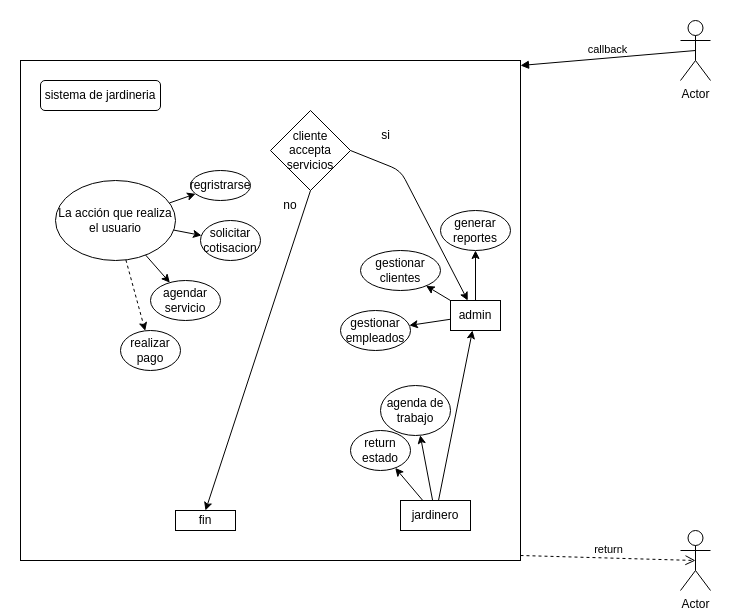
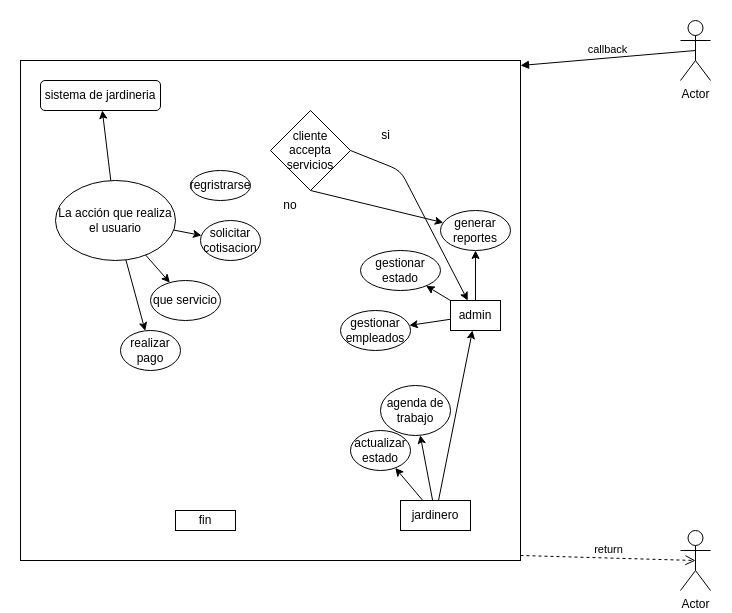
edge "La acción que realiza el usuario" -> "regristrarse": now "La acción que realiza el usuario" -> "sistema de jardineria"
node "gestionar clientes": label "gestionar clientes" -> "gestionar estado"
edge "La acción que realiza el usuario" -> "realizar pago": style dashed -> solid
node "agendar servicio": label "agendar servicio" -> "que servicio"
edge "cliente accepta servicios" -> "fin": now "cliente accepta servicios" -> "generar reportes"
node "return estado": label "return estado" -> "actualizar estado"
